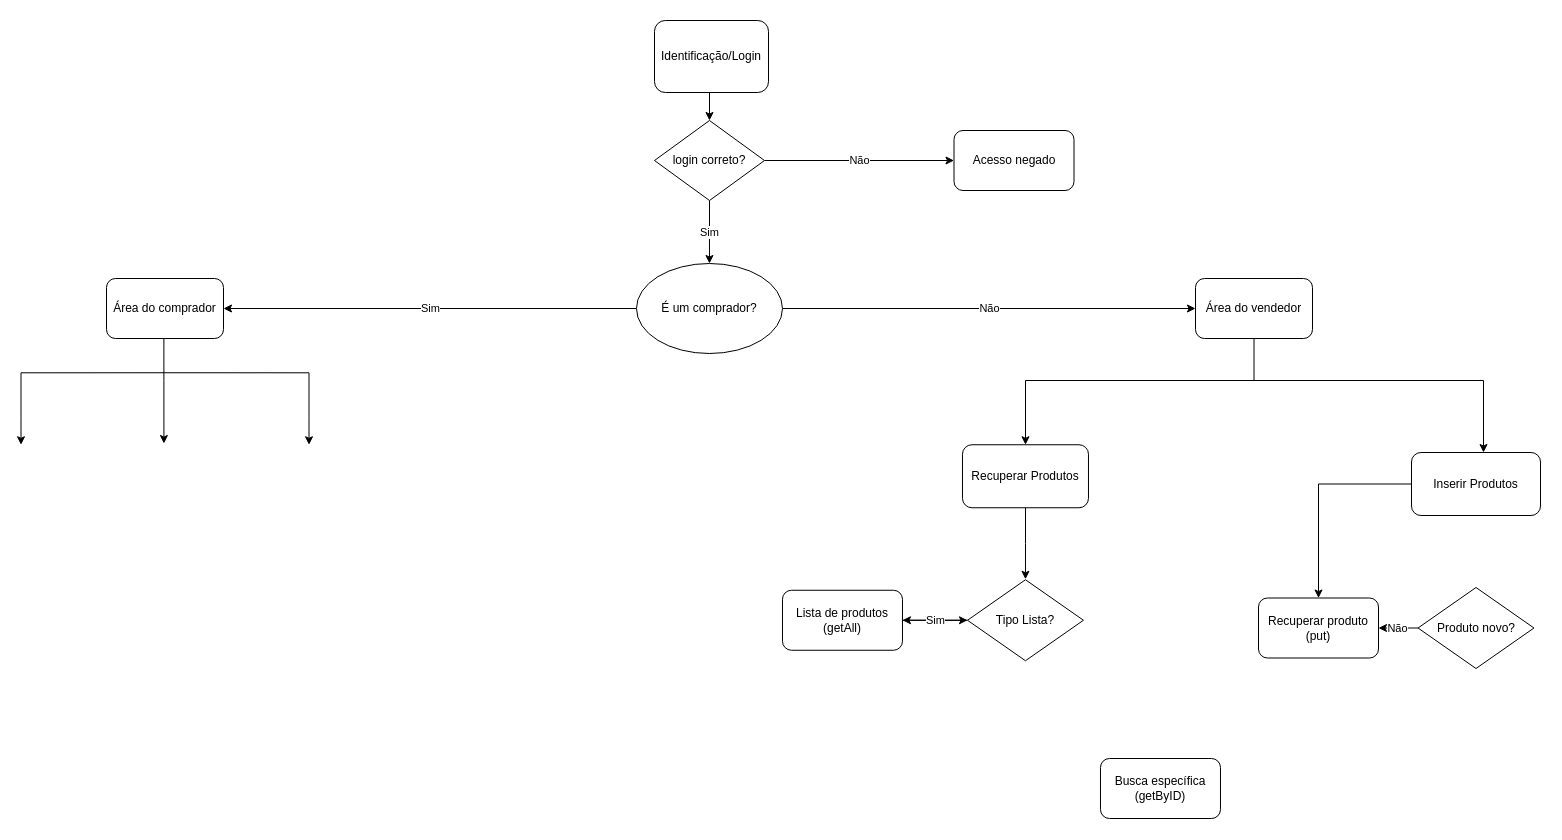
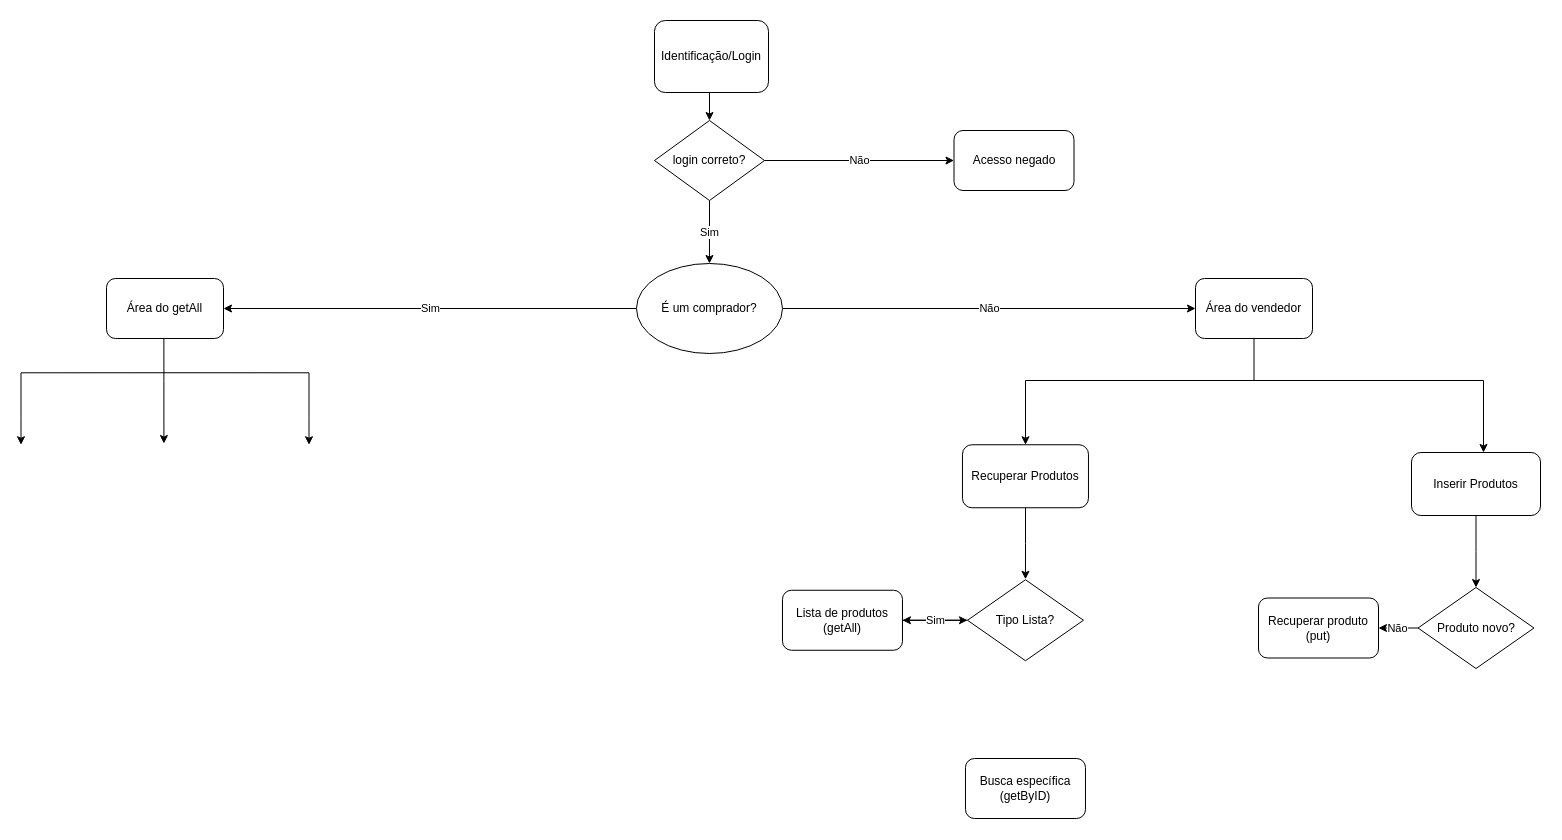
node "Área do comprador": label "Área do comprador" -> "Área do getAll"
edge "Inserir Produtos" -> "Recuperar produto (put)": now "Inserir Produtos" -> "Produto novo?"
node "Busca específica (getByID)": moved (1160, 789) -> (1025, 789)
